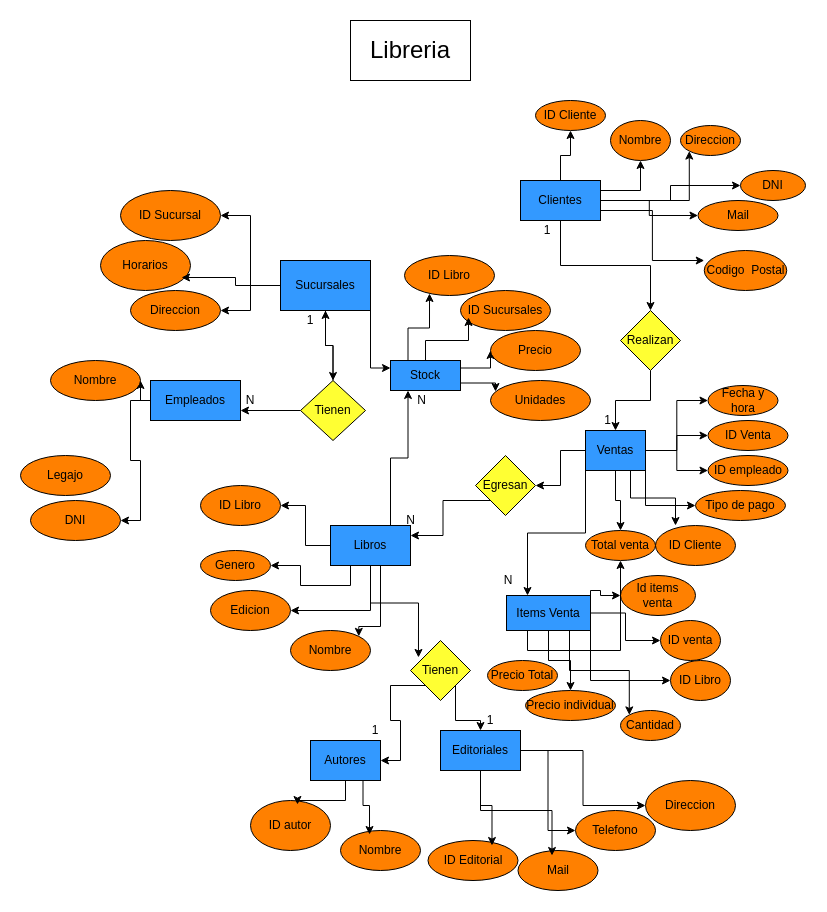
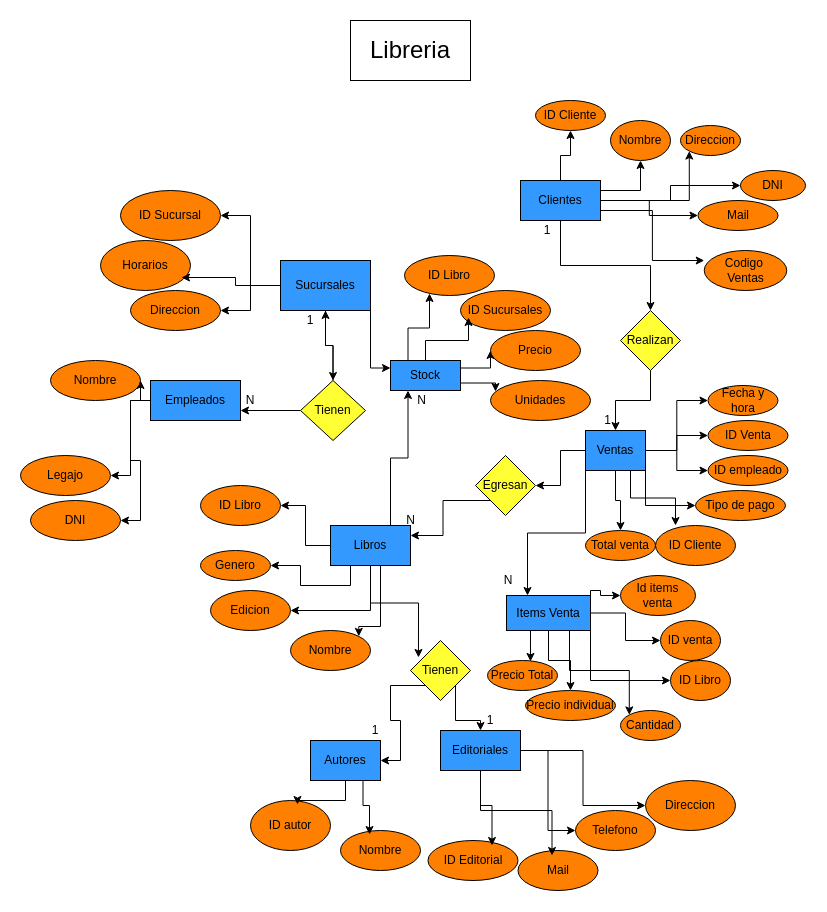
node "Codigo Postal": label "Codigo Postal" -> "Codigo Ventas"
edge "Empleados" -> "Legajo": added
edge "Items Venta" -> "Total venta": now "Items Venta" -> "Precio Total"
